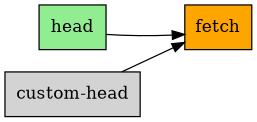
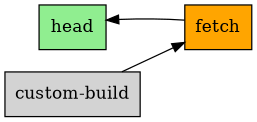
edge "head" -> "fetch": reversed
node "custom-head": label "custom-head" -> "custom-build"
